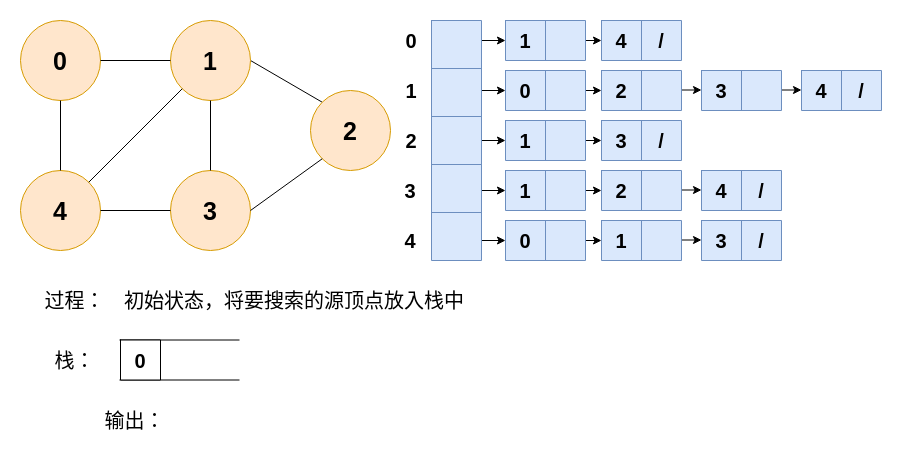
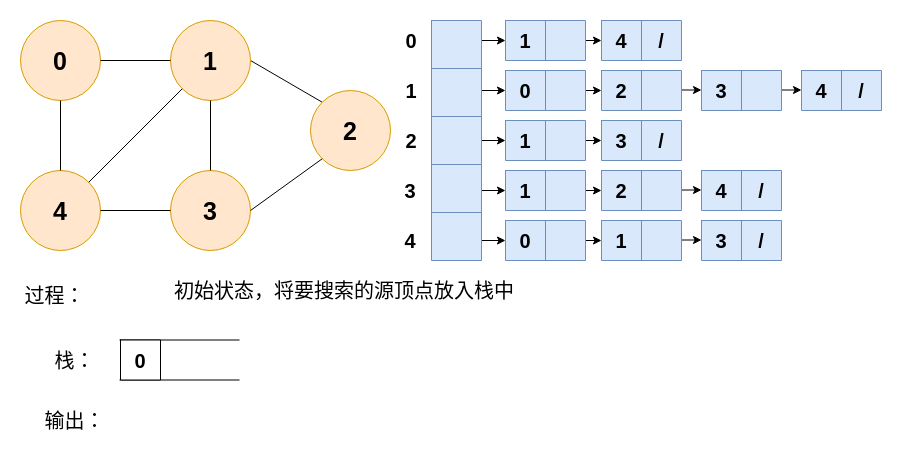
node "过程：": moved (75, 301) -> (55, 296)
node "初始状态，将要搜索的源顶点放入栈中": moved (295, 301) -> (345, 291)
node "输出：": moved (135, 421) -> (75, 421)
